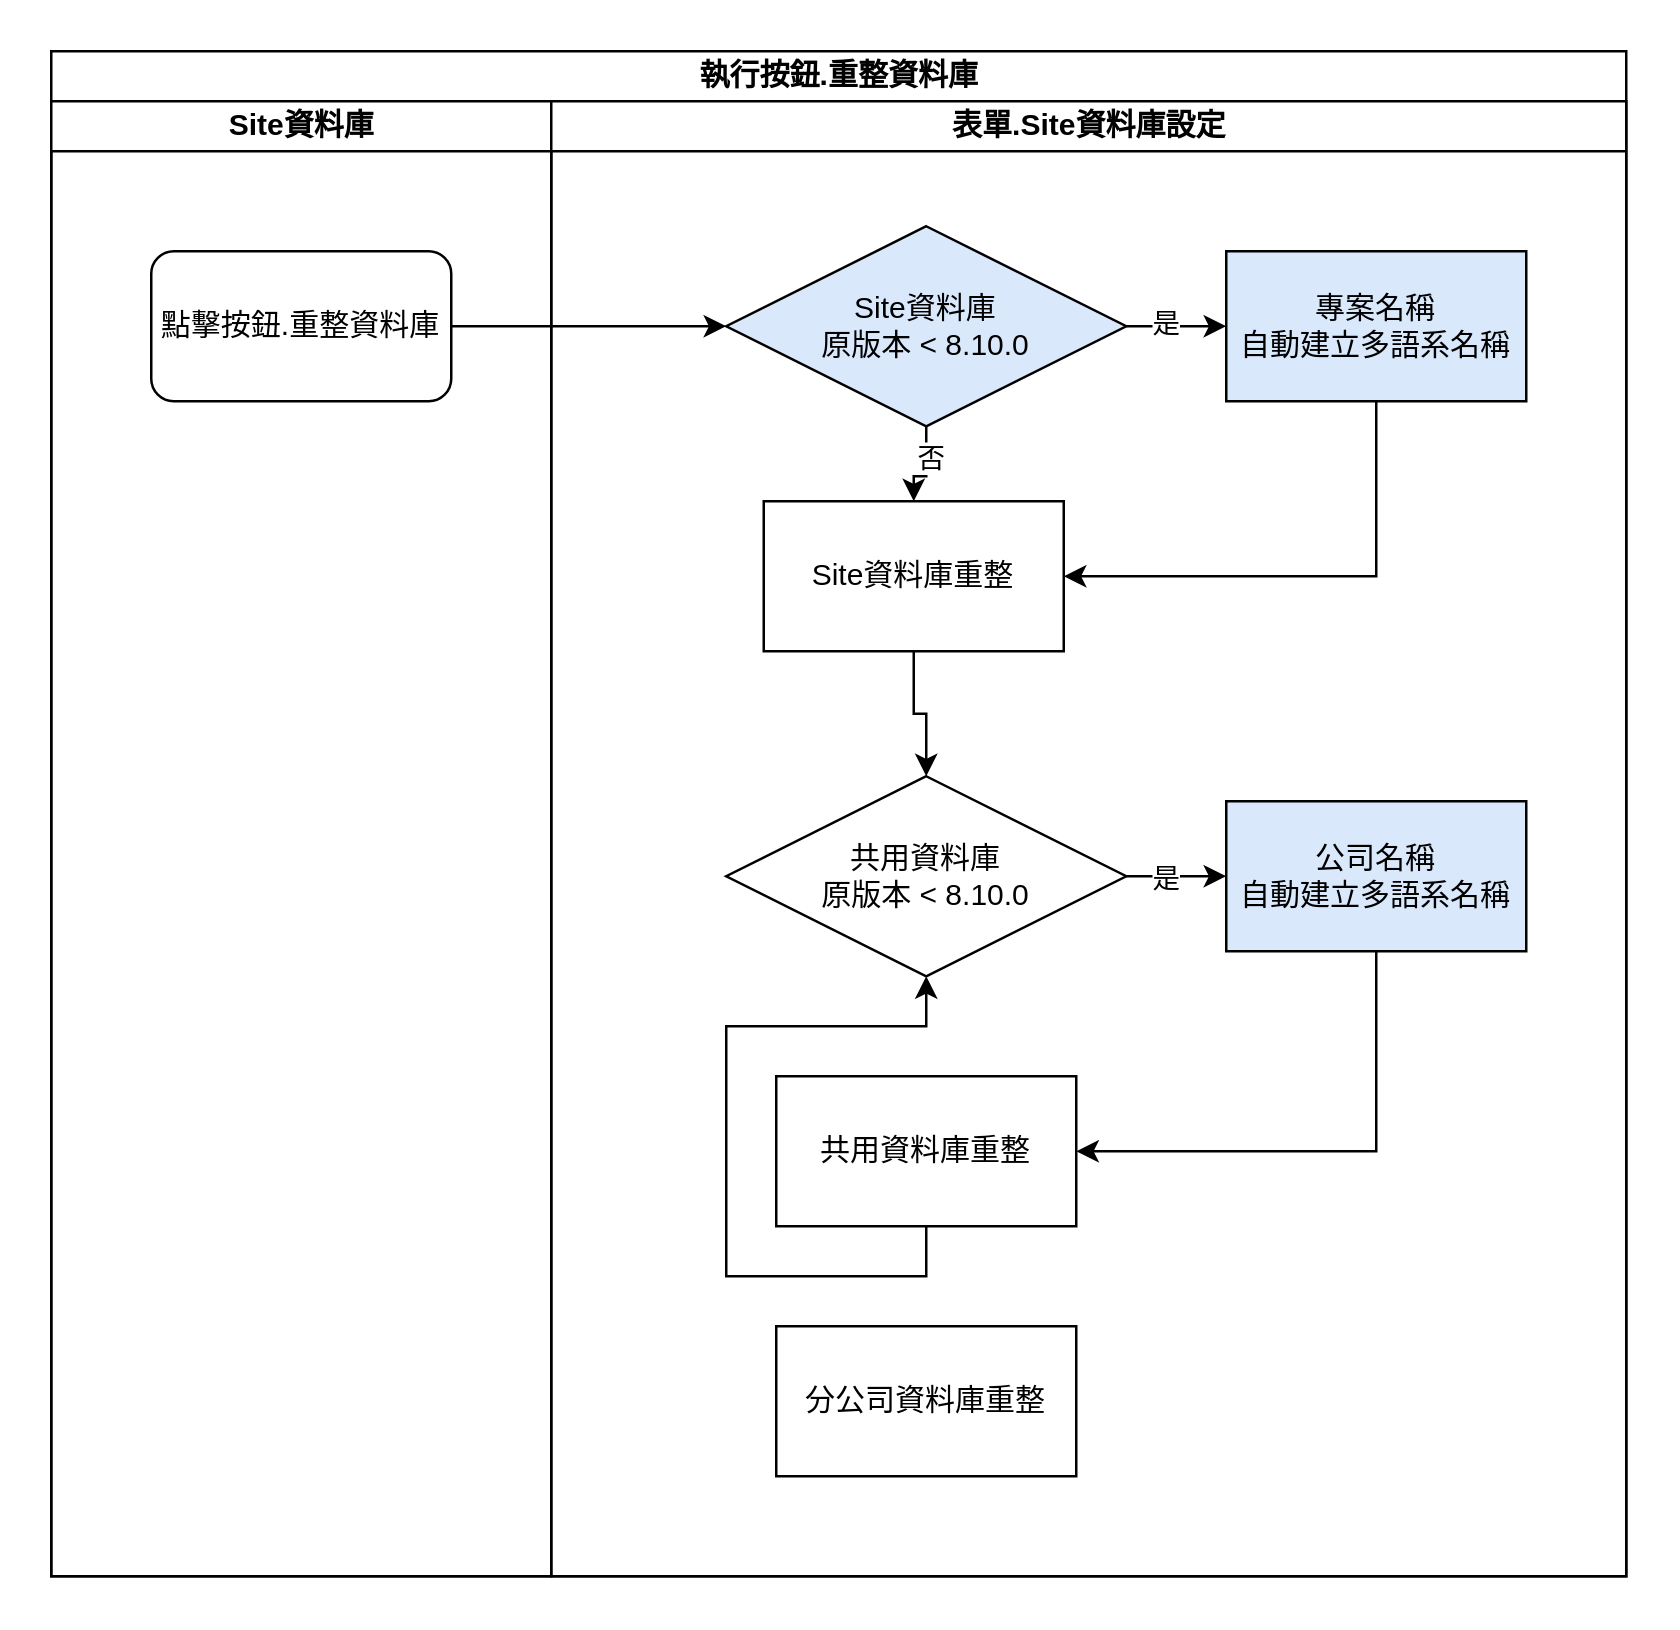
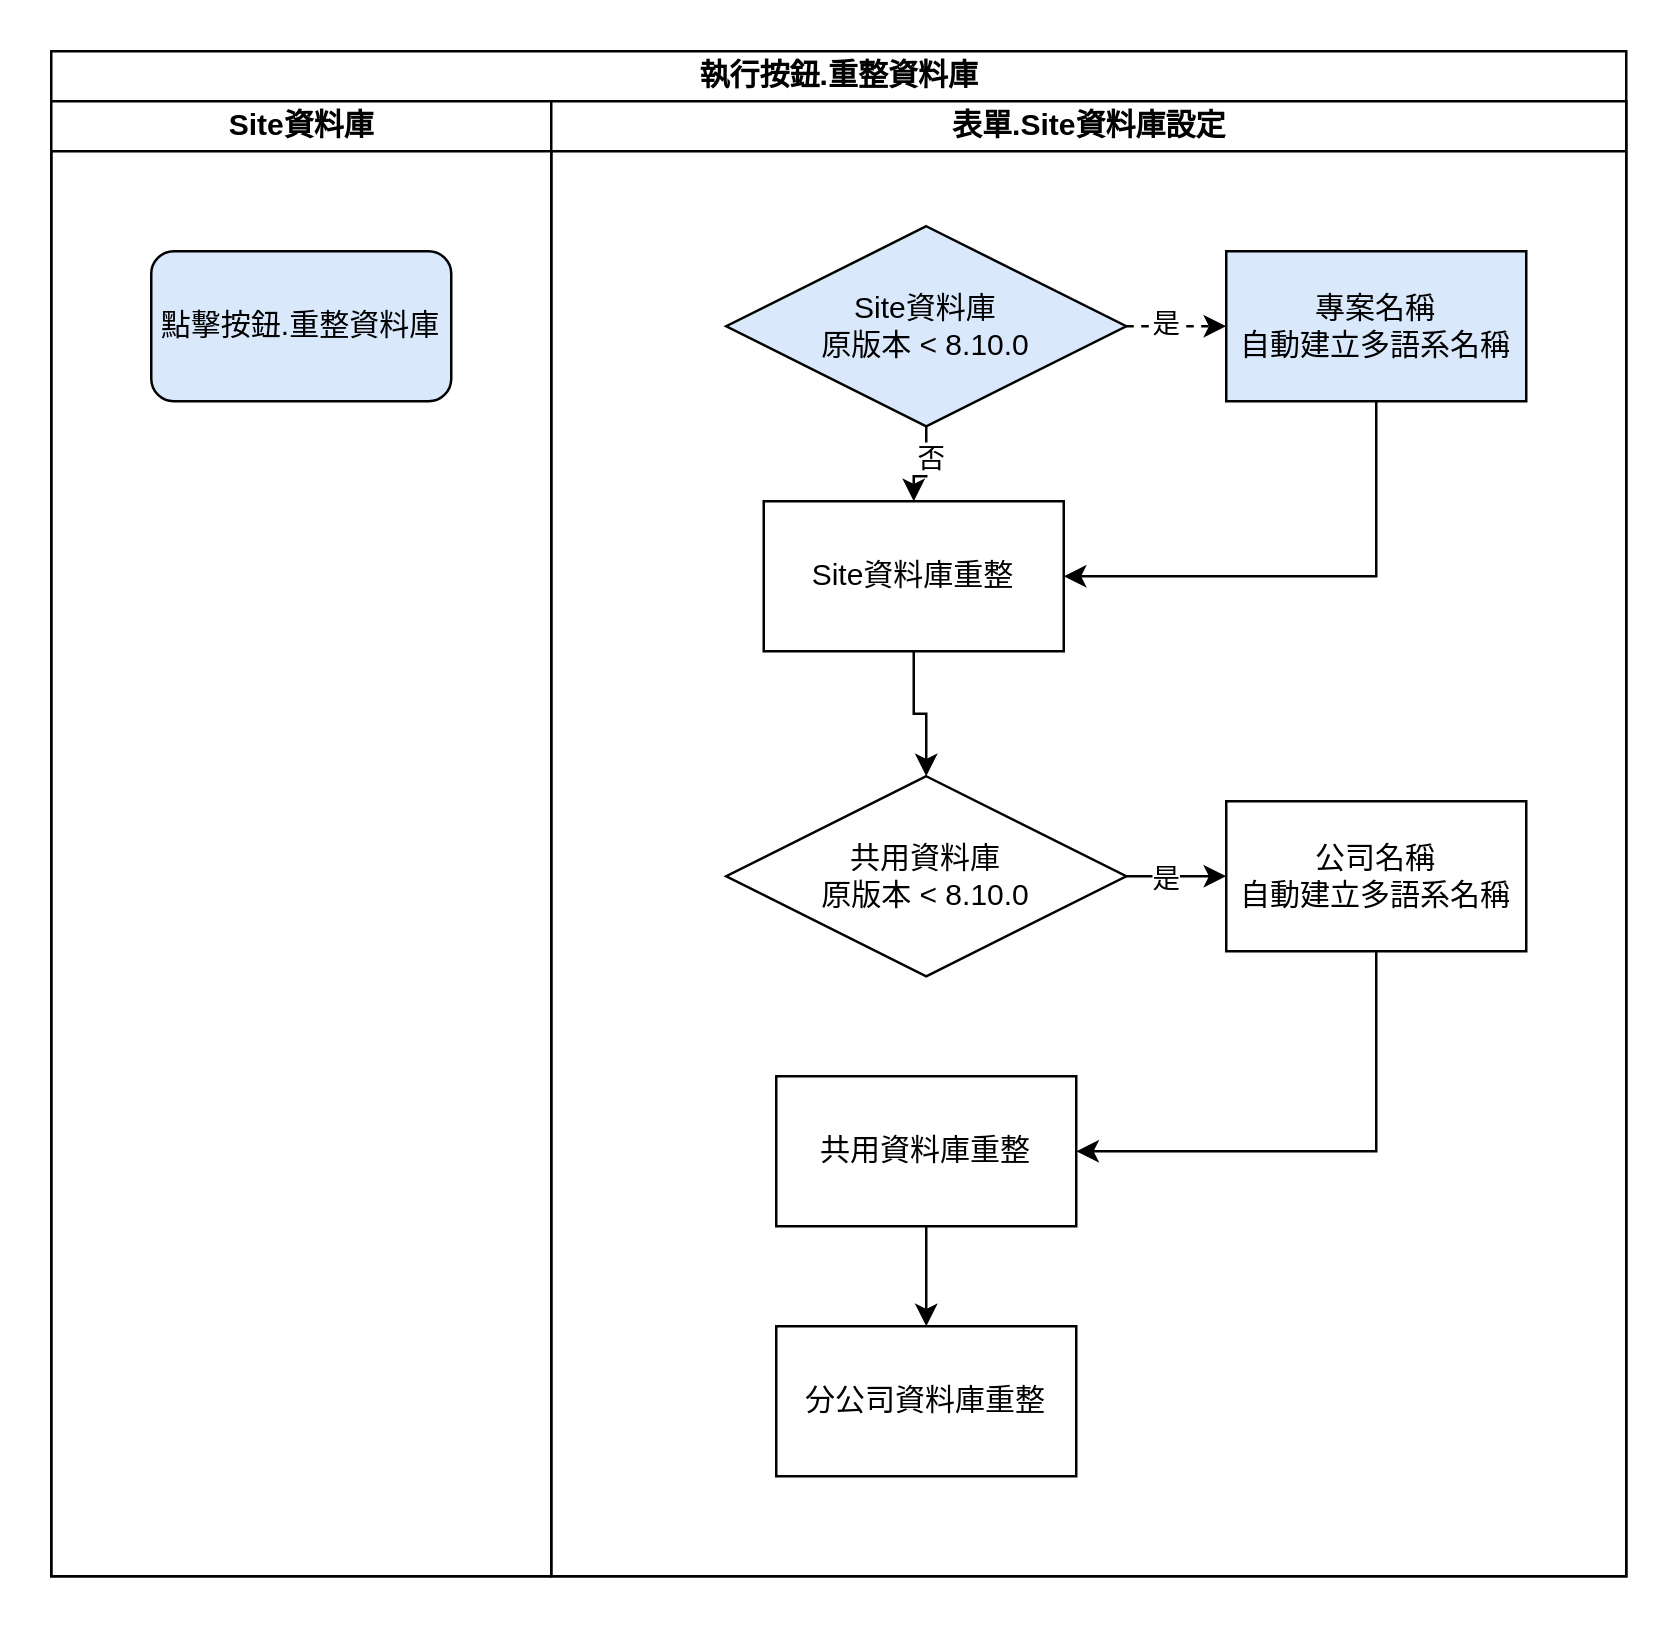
node "點擊按鈕.重整資料庫": fillcolor #ffffff -> #dae8fc
edge "點擊按鈕.重整資料庫" -> "Site資料庫 原版本 < 8.10.0": removed
edge "Site資料庫 原版本 < 8.10.0" -> "專案名稱 自動建立多語系名稱": style solid -> dashed
node "公司名稱 自動建立多語系名稱": fillcolor #dae8fc -> #ffffff
edge "共用資料庫重整" -> "共用資料庫 原版本 < 8.10.0": now "共用資料庫重整" -> "分公司資料庫重整"
